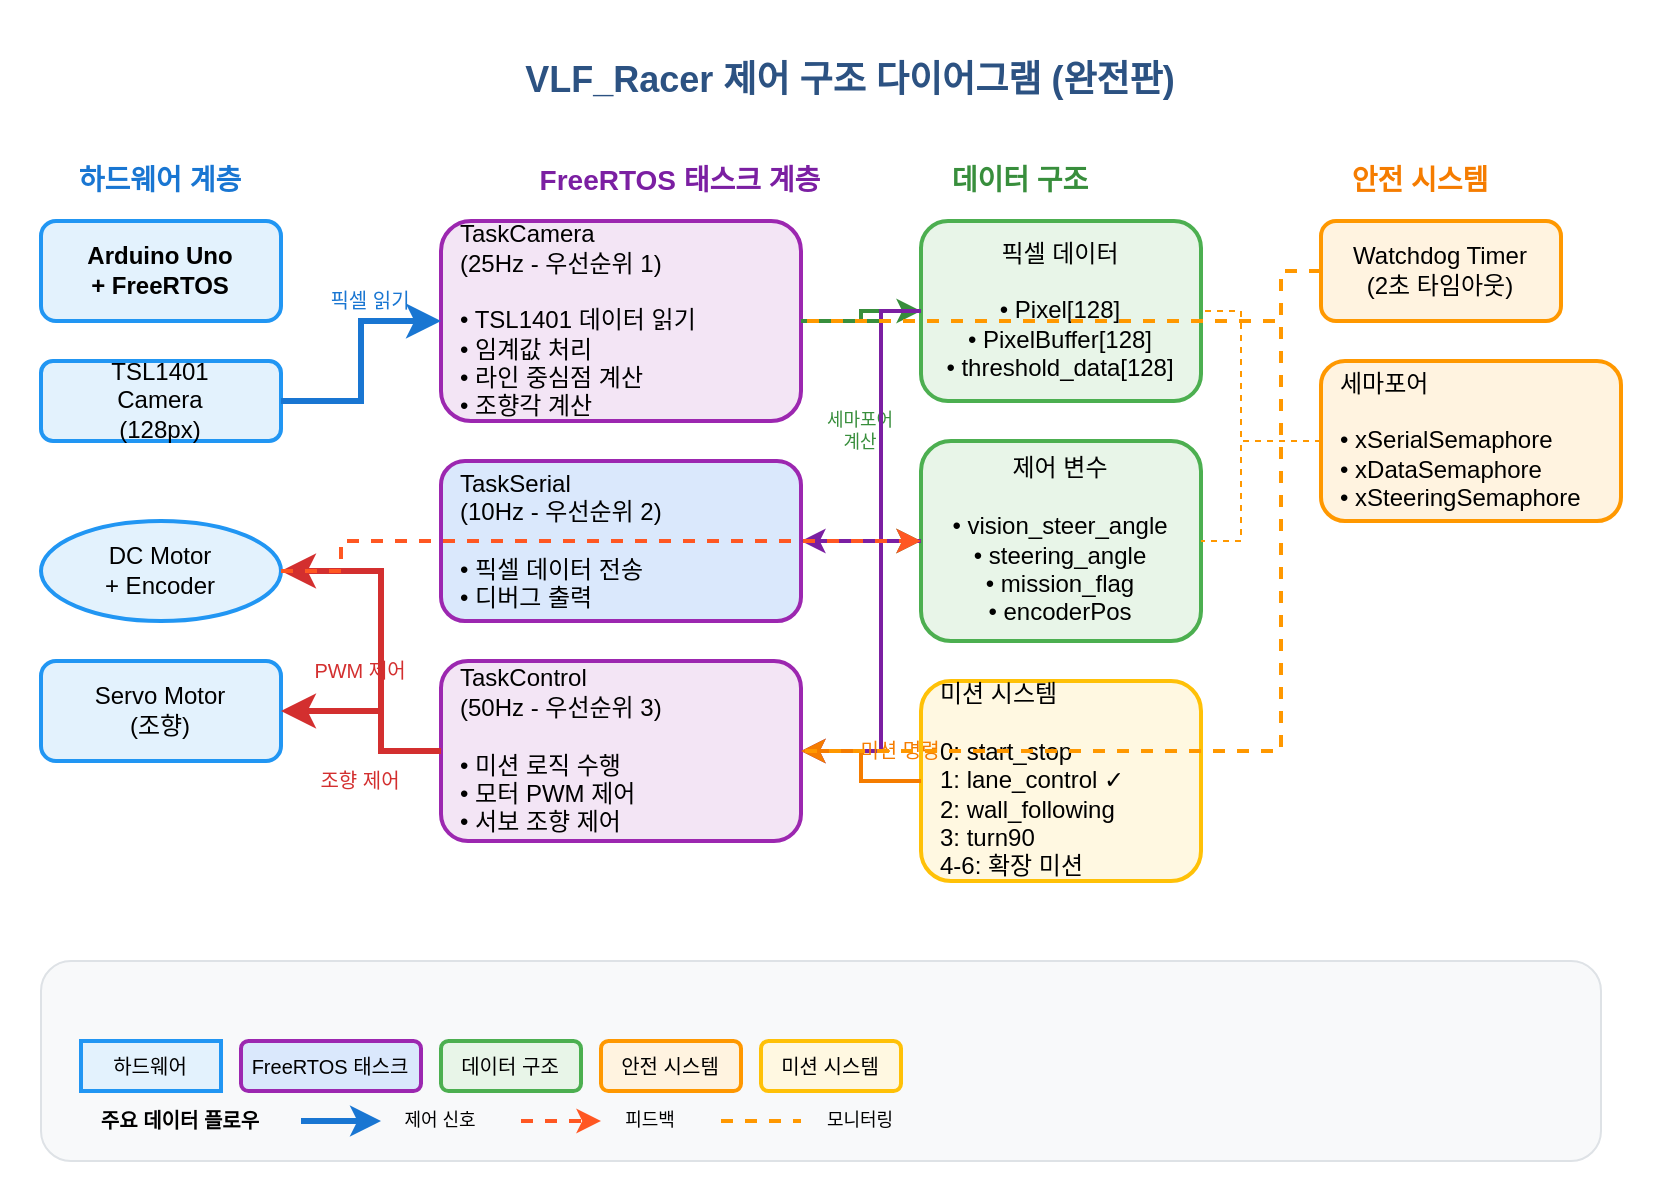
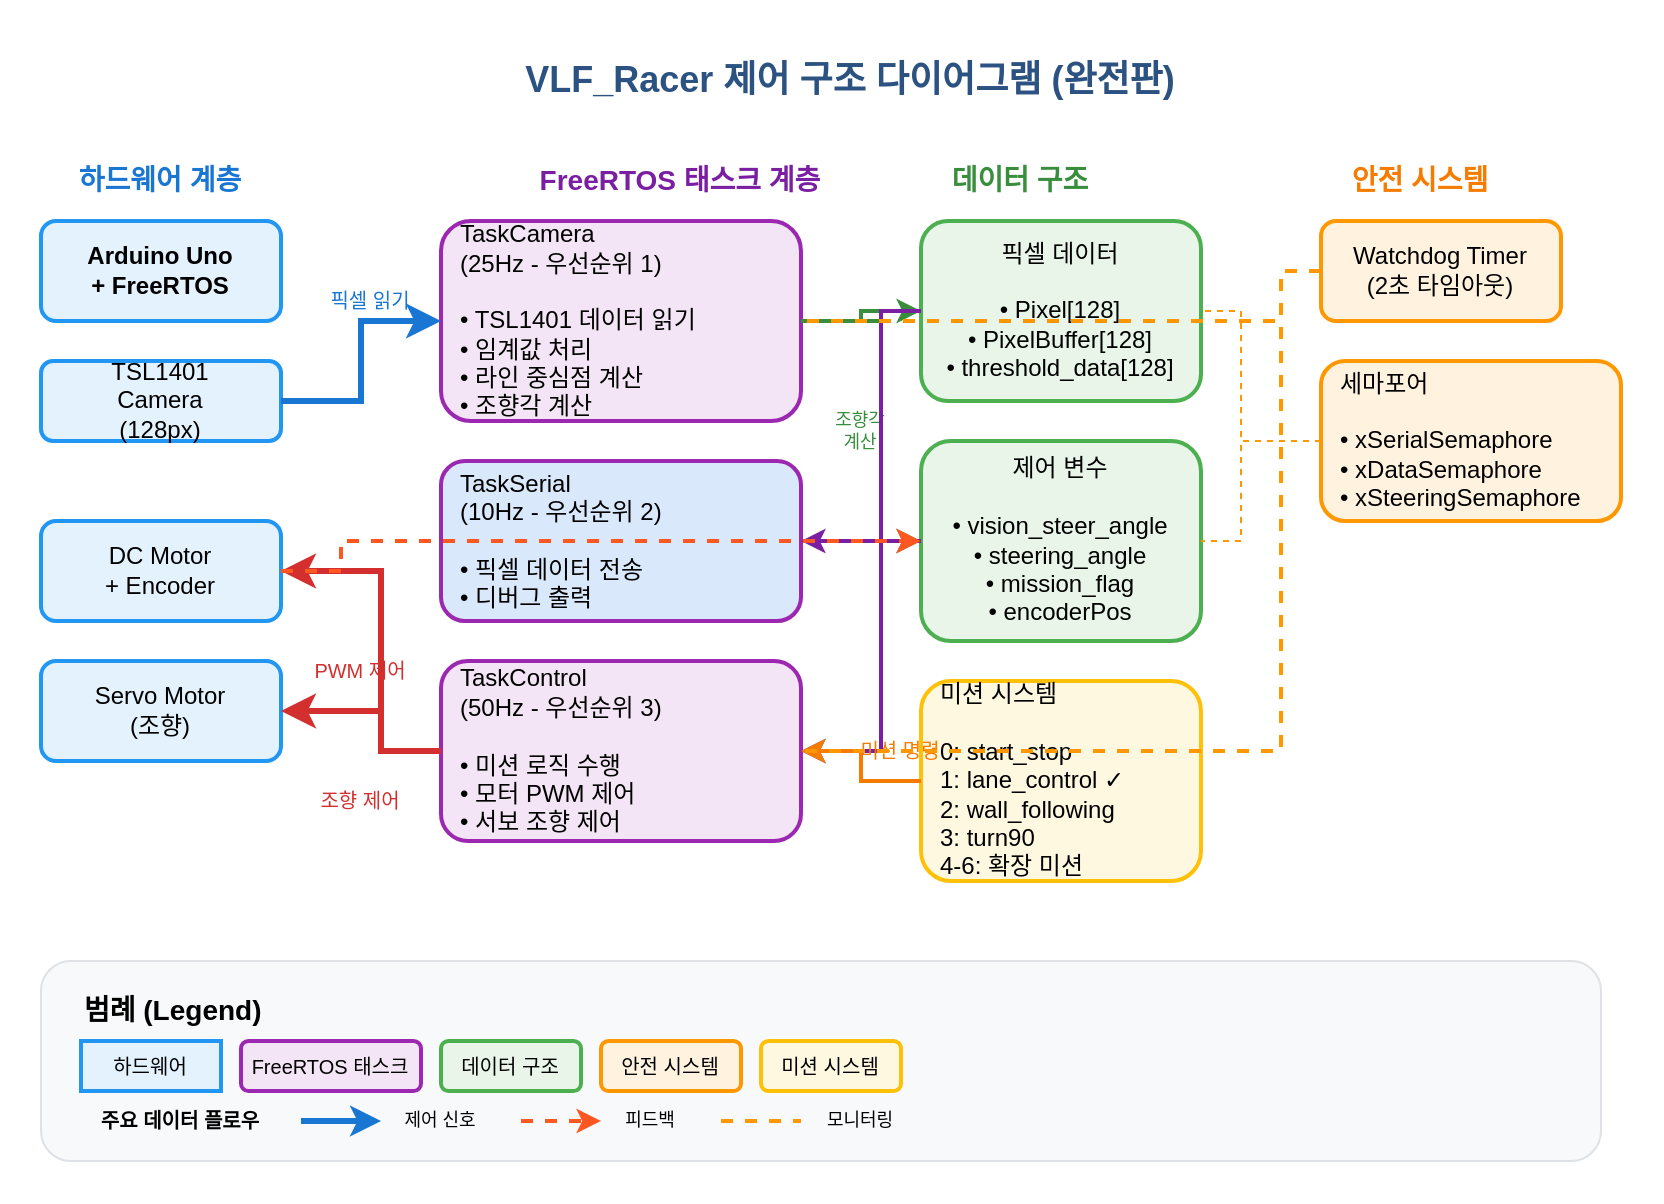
node "세마포어 계산": label "세마포어 계산" -> "조향각 계산"
node "DC Motor + Encoder": shape ellipse -> rounded rectangle
node "조향 제어": moved (361, 781) -> (361, 801)
node "범례 (Legend)": added
node "FreeRTOS 태스크": fillcolor #dae8fc -> #f3e5f5
